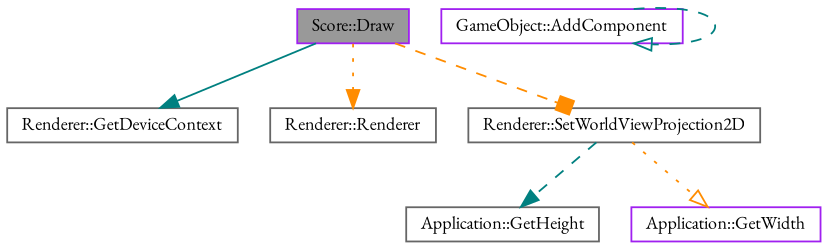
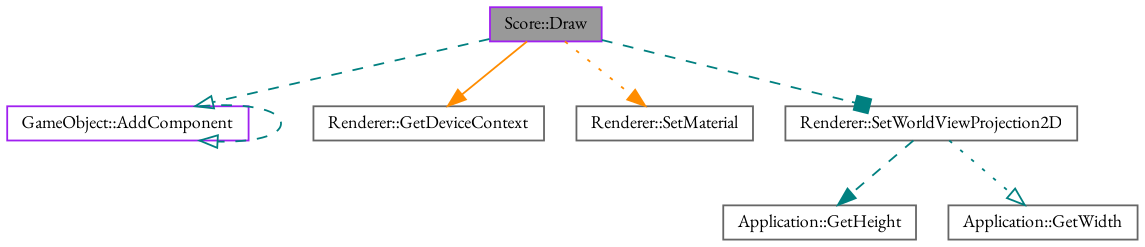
edge "Score::Draw" -> "GameObject::AddComponent": added
edge "Score::Draw" -> "Renderer::GetDeviceContext": color teal -> darkorange
edge "Score::Draw" -> "Renderer::SetWorldViewProjection2D": color darkorange -> teal
node "Renderer::Renderer": label "Renderer::Renderer" -> "Renderer::SetMaterial"
edge "Renderer::SetWorldViewProjection2D" -> "Application::GetWidth": color darkorange -> teal
node "Application::GetWidth": color purple -> gray40
